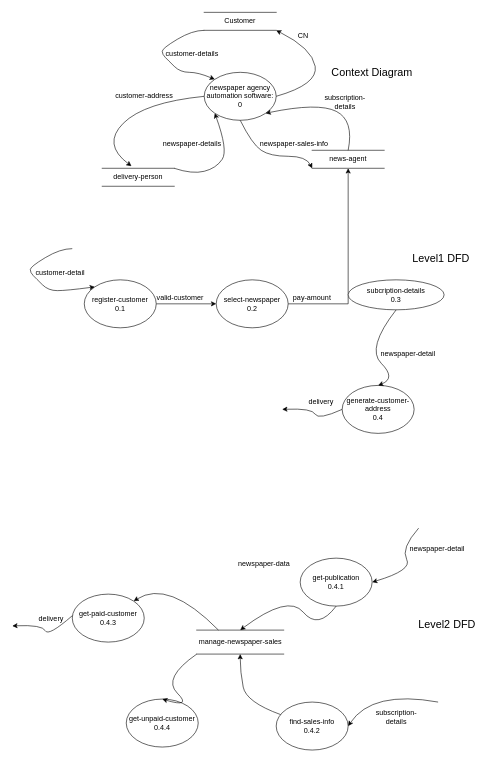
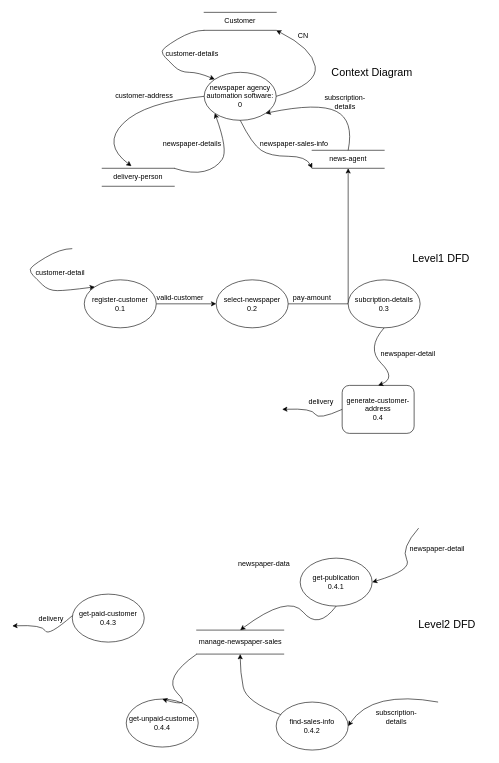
node "subcription-details 0.3": size 96x30 -> 72x48
node "generate-customer-address 0.4": shape ellipse -> rounded rectangle
edge "manage-newspaper-sales" -> "get-paid-customer 0.4.3": removed
